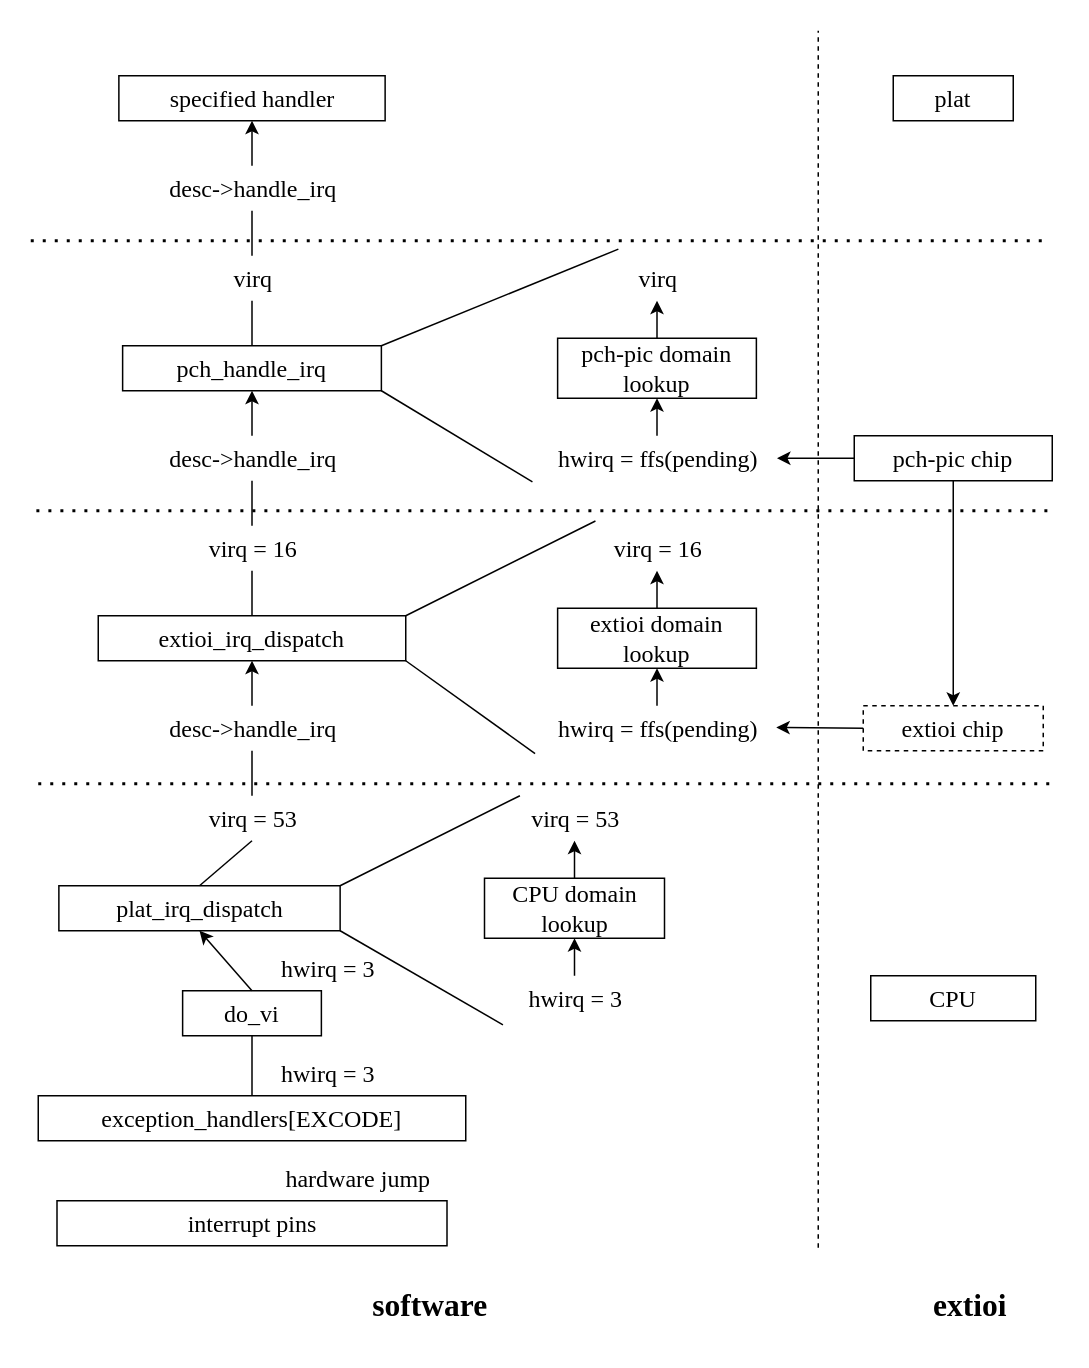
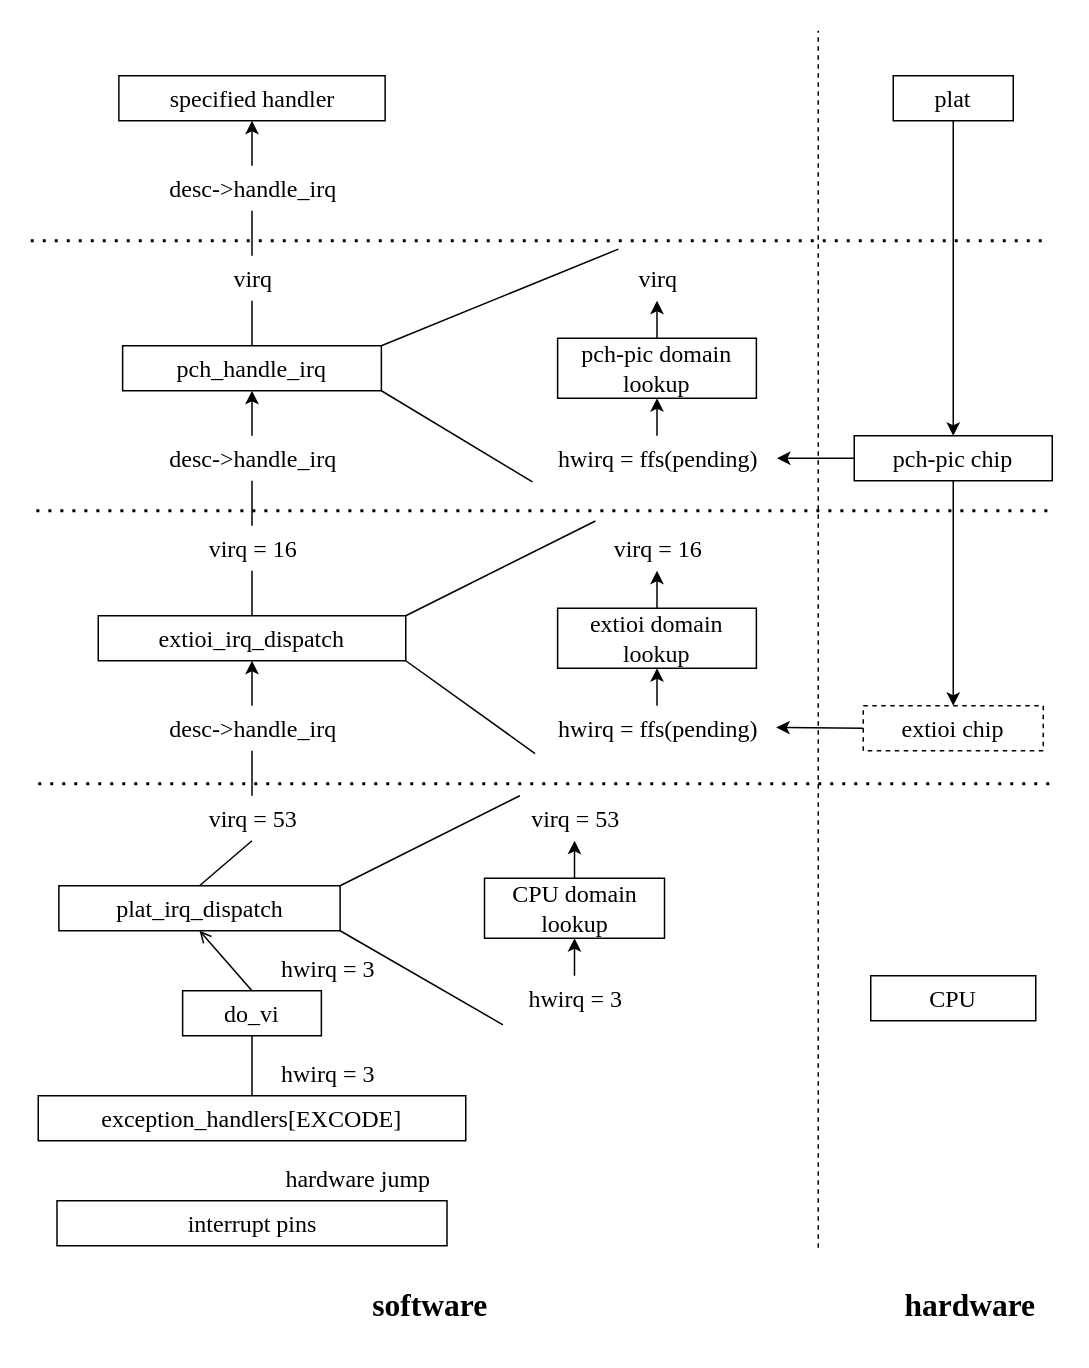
edge "plat" -> "pch-pic chip": added
edge "do_vi" -> "plat_irq_dispatch": arrowhead classic -> open
node "extioi": label "extioi" -> "hardware"
